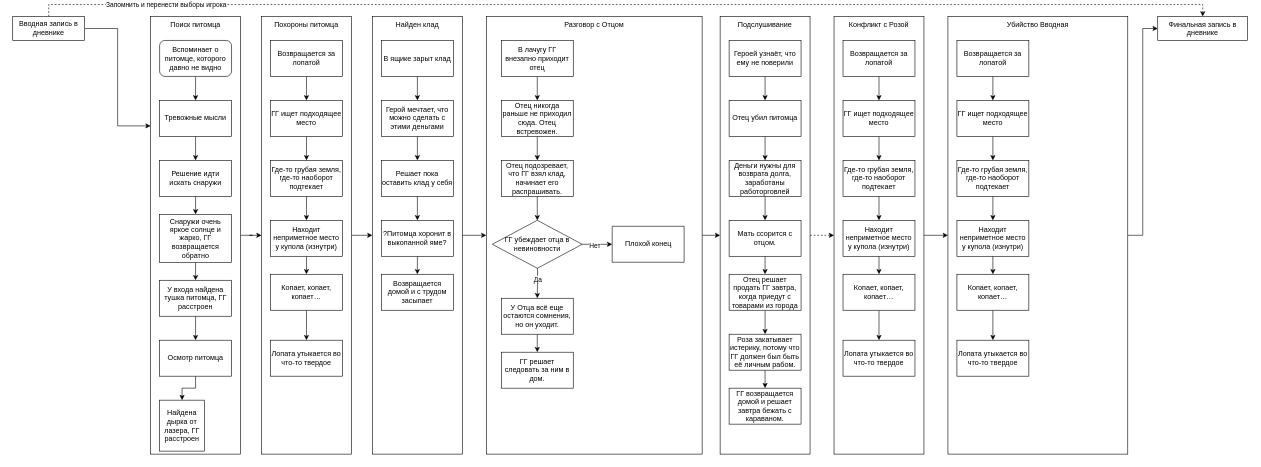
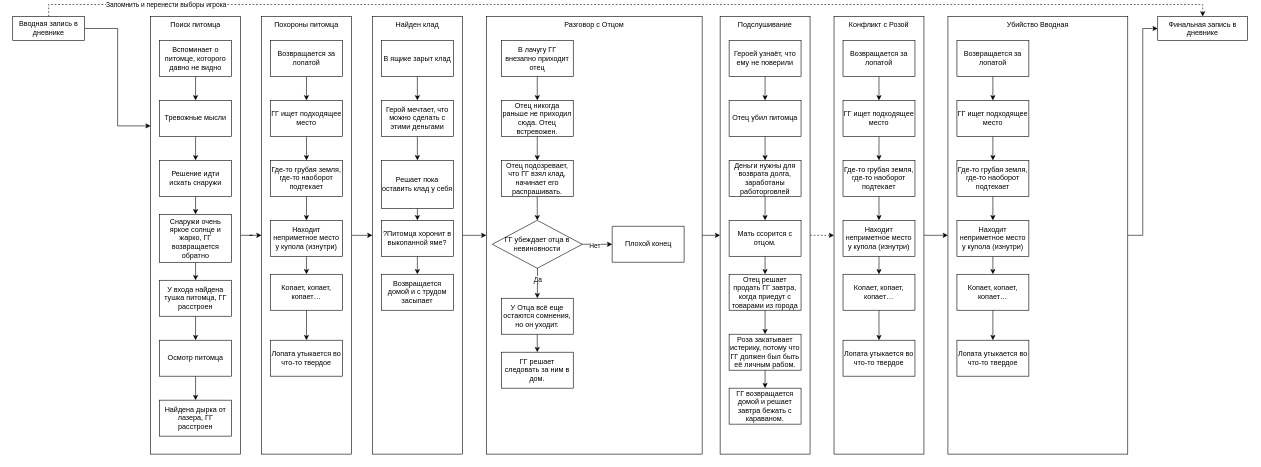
node "Вспоминает о питомце, которого давно не видно": shape rounded rectangle -> rectangle
node "Решает пока оставить клад у себя": size 72x36 -> 72x48
node "Найдена дырка от лазера, ГГ расстроен": size 45x51 -> 72x36
